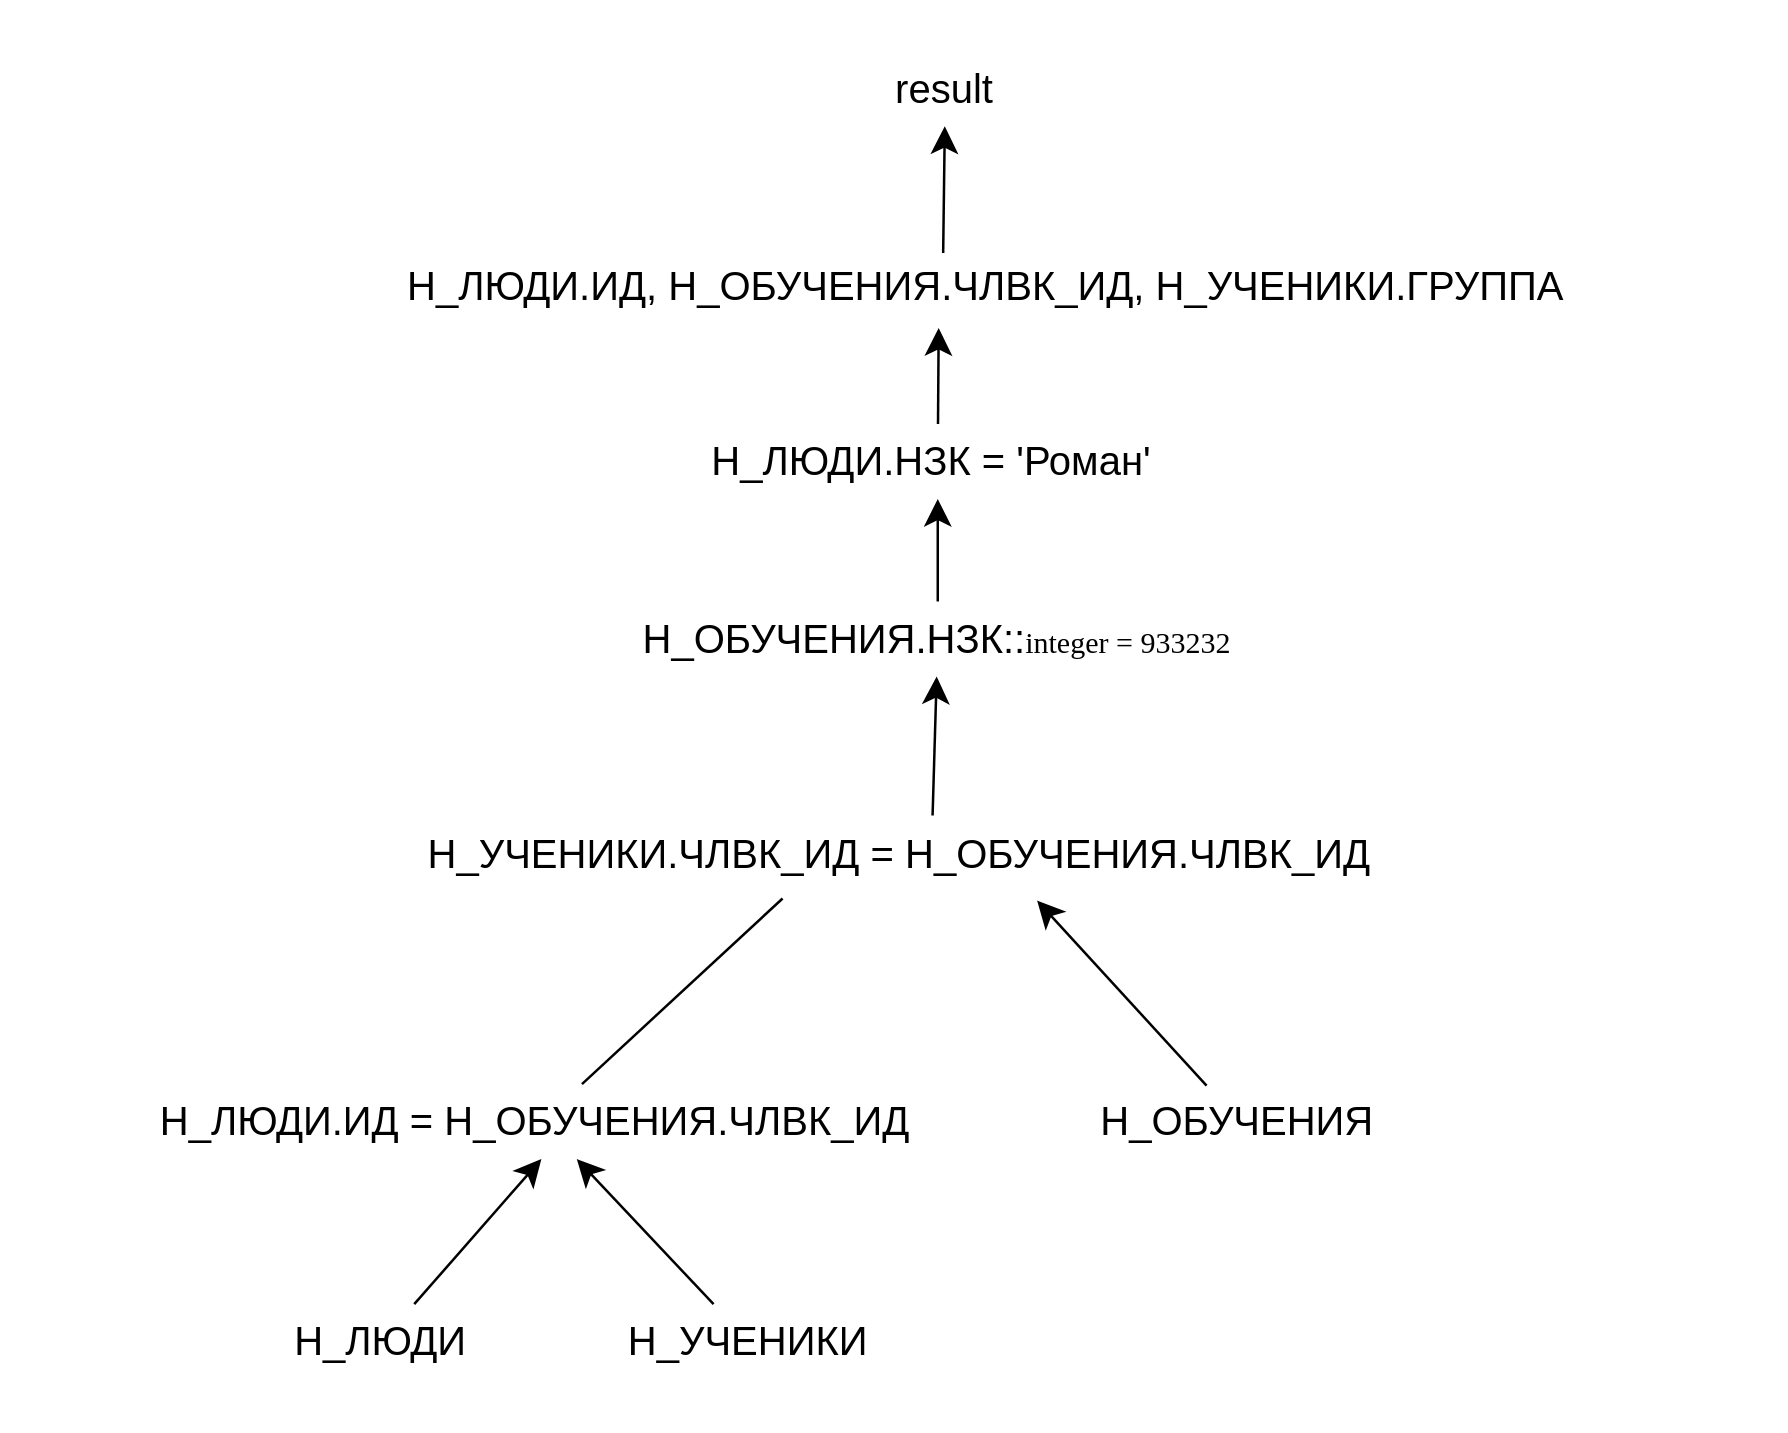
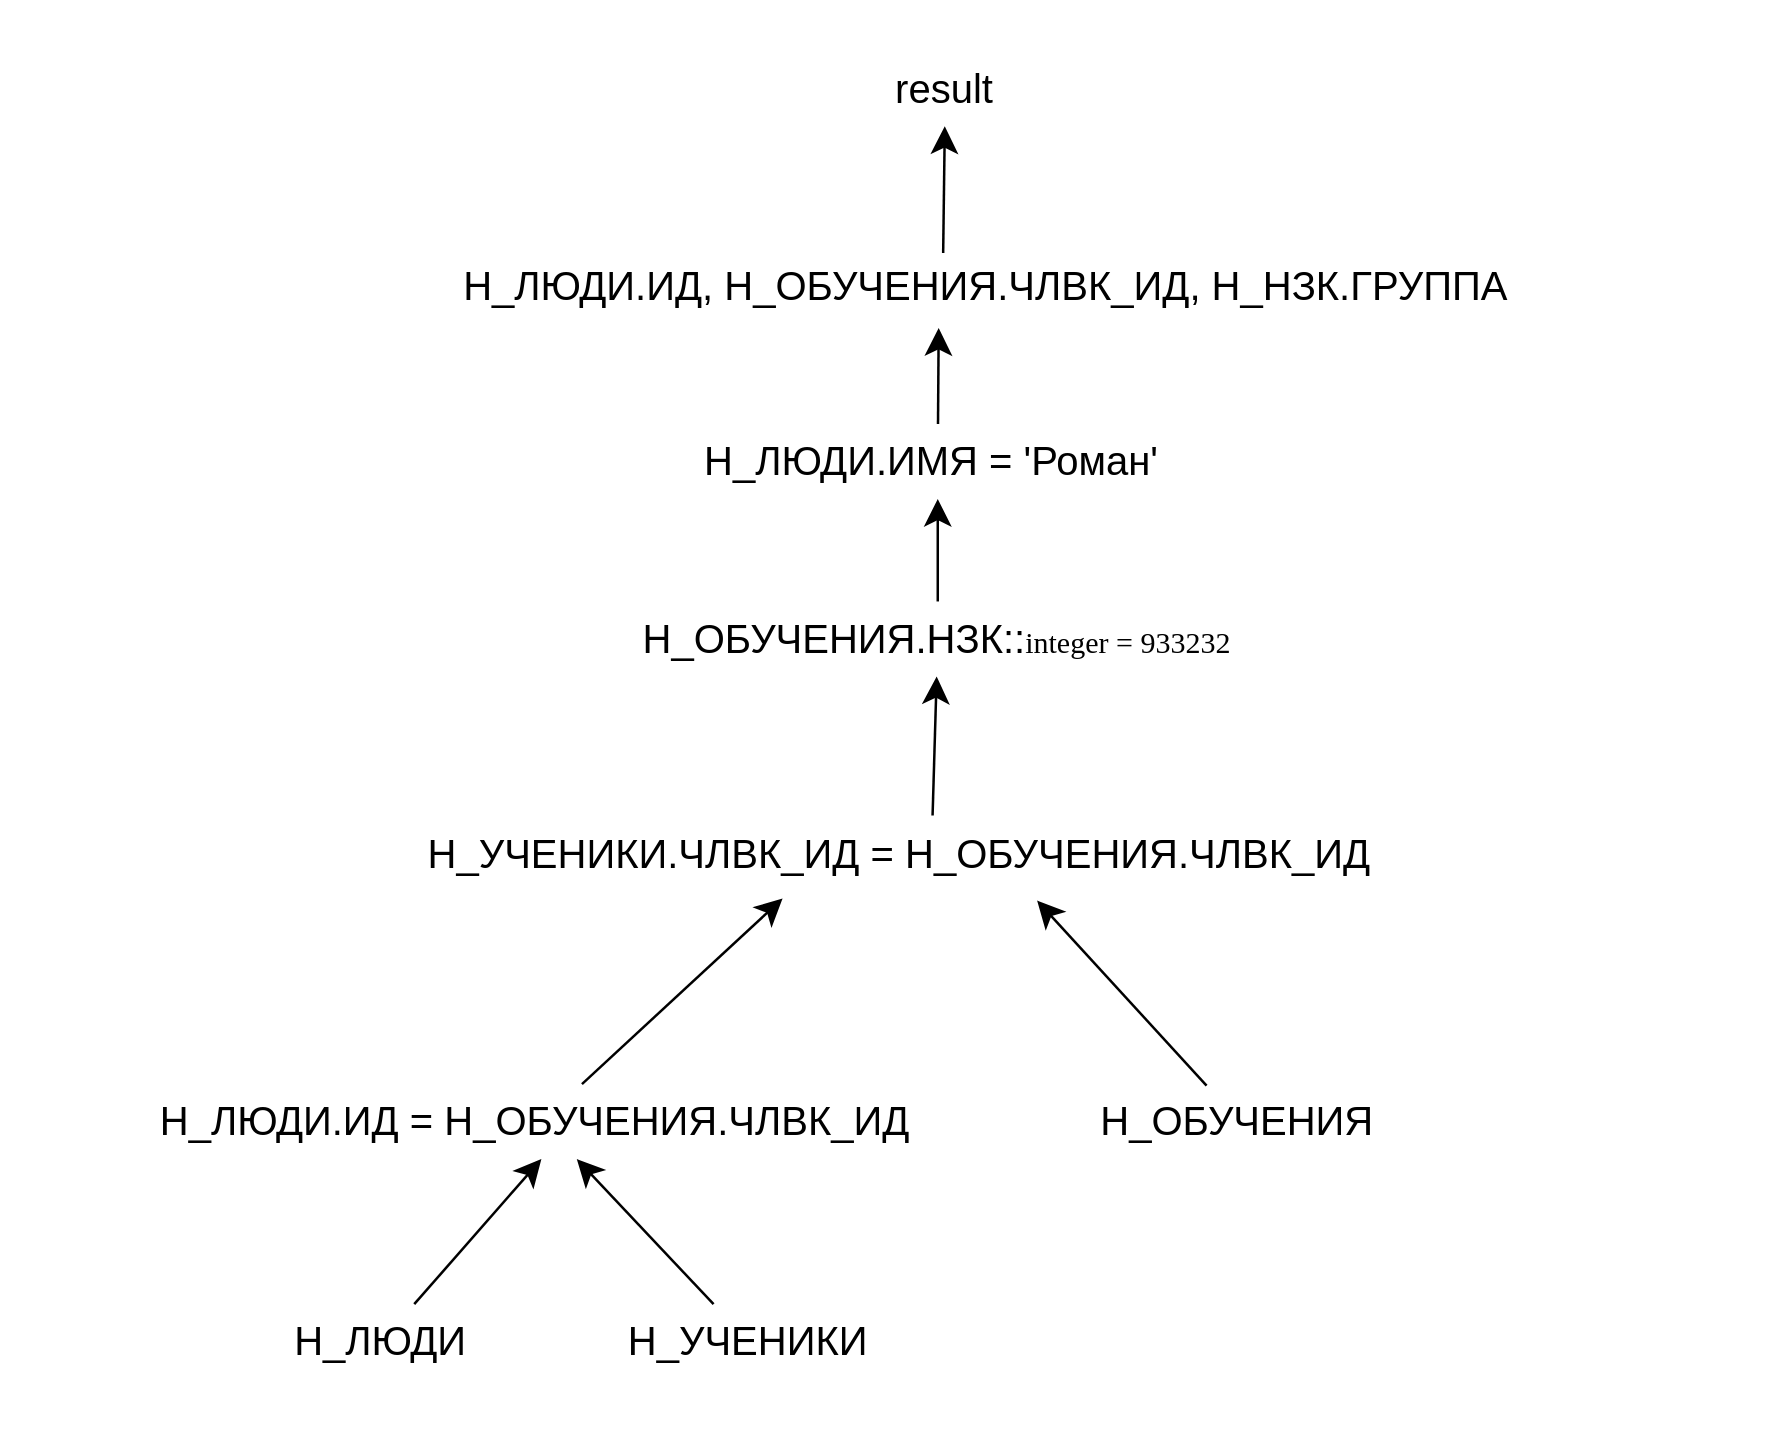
node "Н_ЛЮДИ.ИД, Н_ОБУЧЕНИЯ.ЧЛВК_ИД, Н_УЧЕНИКИ.ГРУППА": label "Н_ЛЮДИ.ИД, Н_ОБУЧЕНИЯ.ЧЛВК_ИД, Н_УЧЕНИКИ.ГРУППА" -> "Н_ЛЮДИ.ИД, Н_ОБУЧЕНИЯ.ЧЛВК_ИД, Н_НЗК.ГРУППА"
node "Н_ЛЮДИ.НЗК = 'Роман'": label "Н_ЛЮДИ.НЗК = 'Роман'" -> "Н_ЛЮДИ.ИМЯ = 'Роман'"
edge "Н_УЧЕНИКИ.ЧЛВК_ИД = Н_ОБУЧЕНИЯ.ЧЛВК_ИД" -- "Н_ЛЮДИ.ИД = Н_ОБУЧЕНИЯ.ЧЛВК_ИД": arrowhead none -> classic
